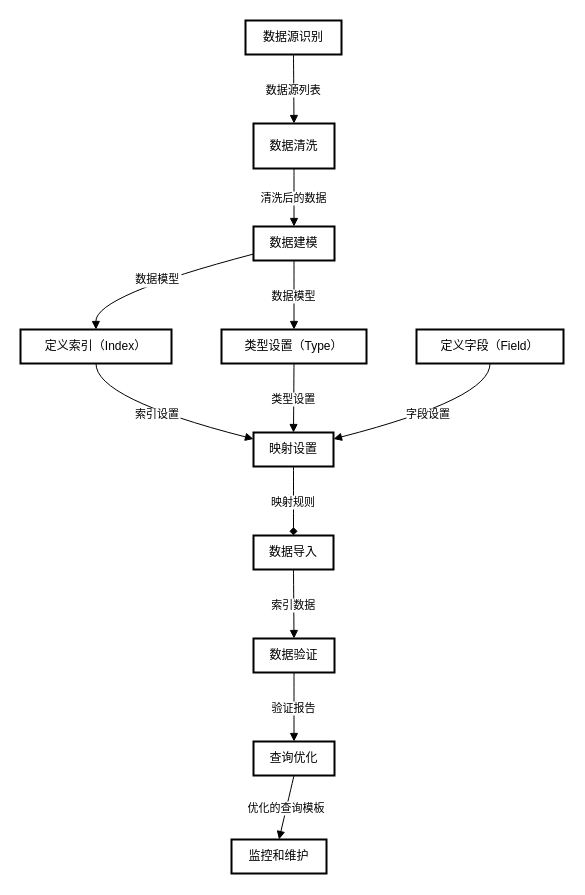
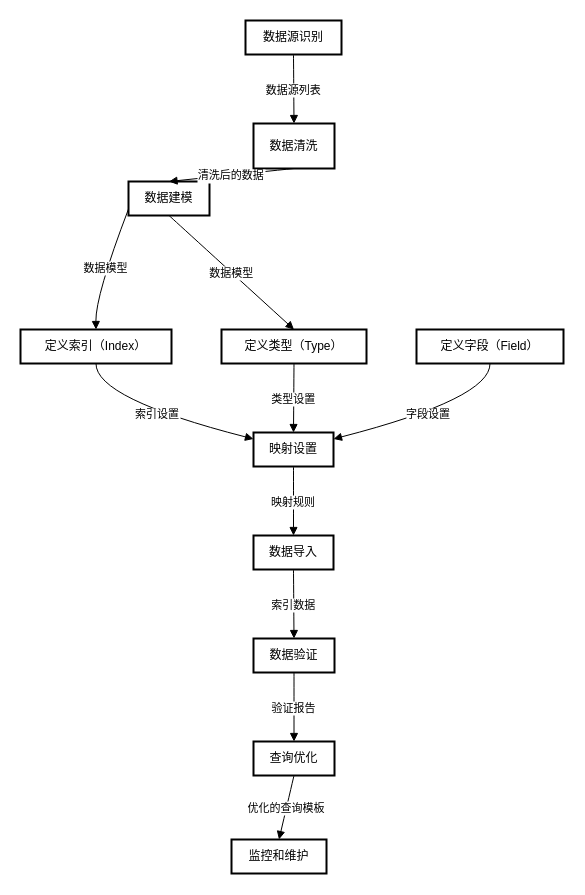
node "数据建模": moved (294, 244) -> (169, 199)
node "类型设置（Type）": label "类型设置（Type）" -> "定义类型（Type）"
edge "映射设置" -> "数据导入": arrowhead diamond -> block
